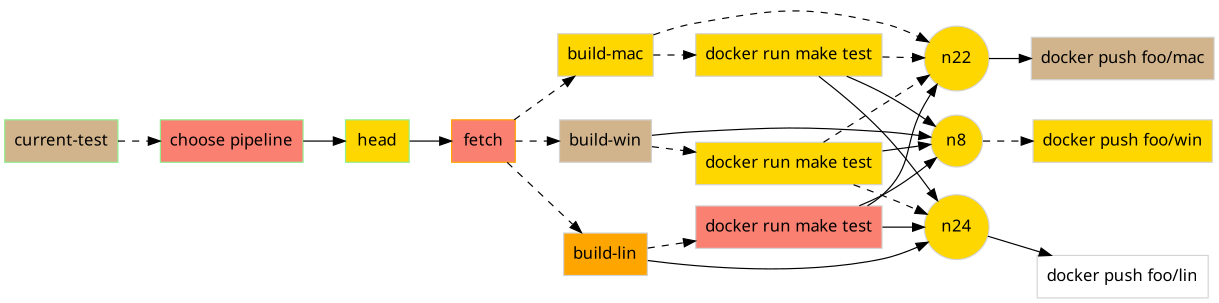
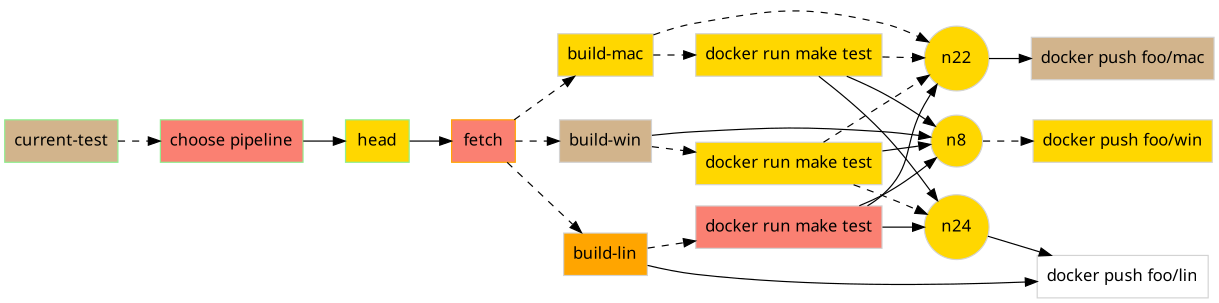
edge "build-lin" -> "n24": now "build-lin" -> "docker push foo/lin"
